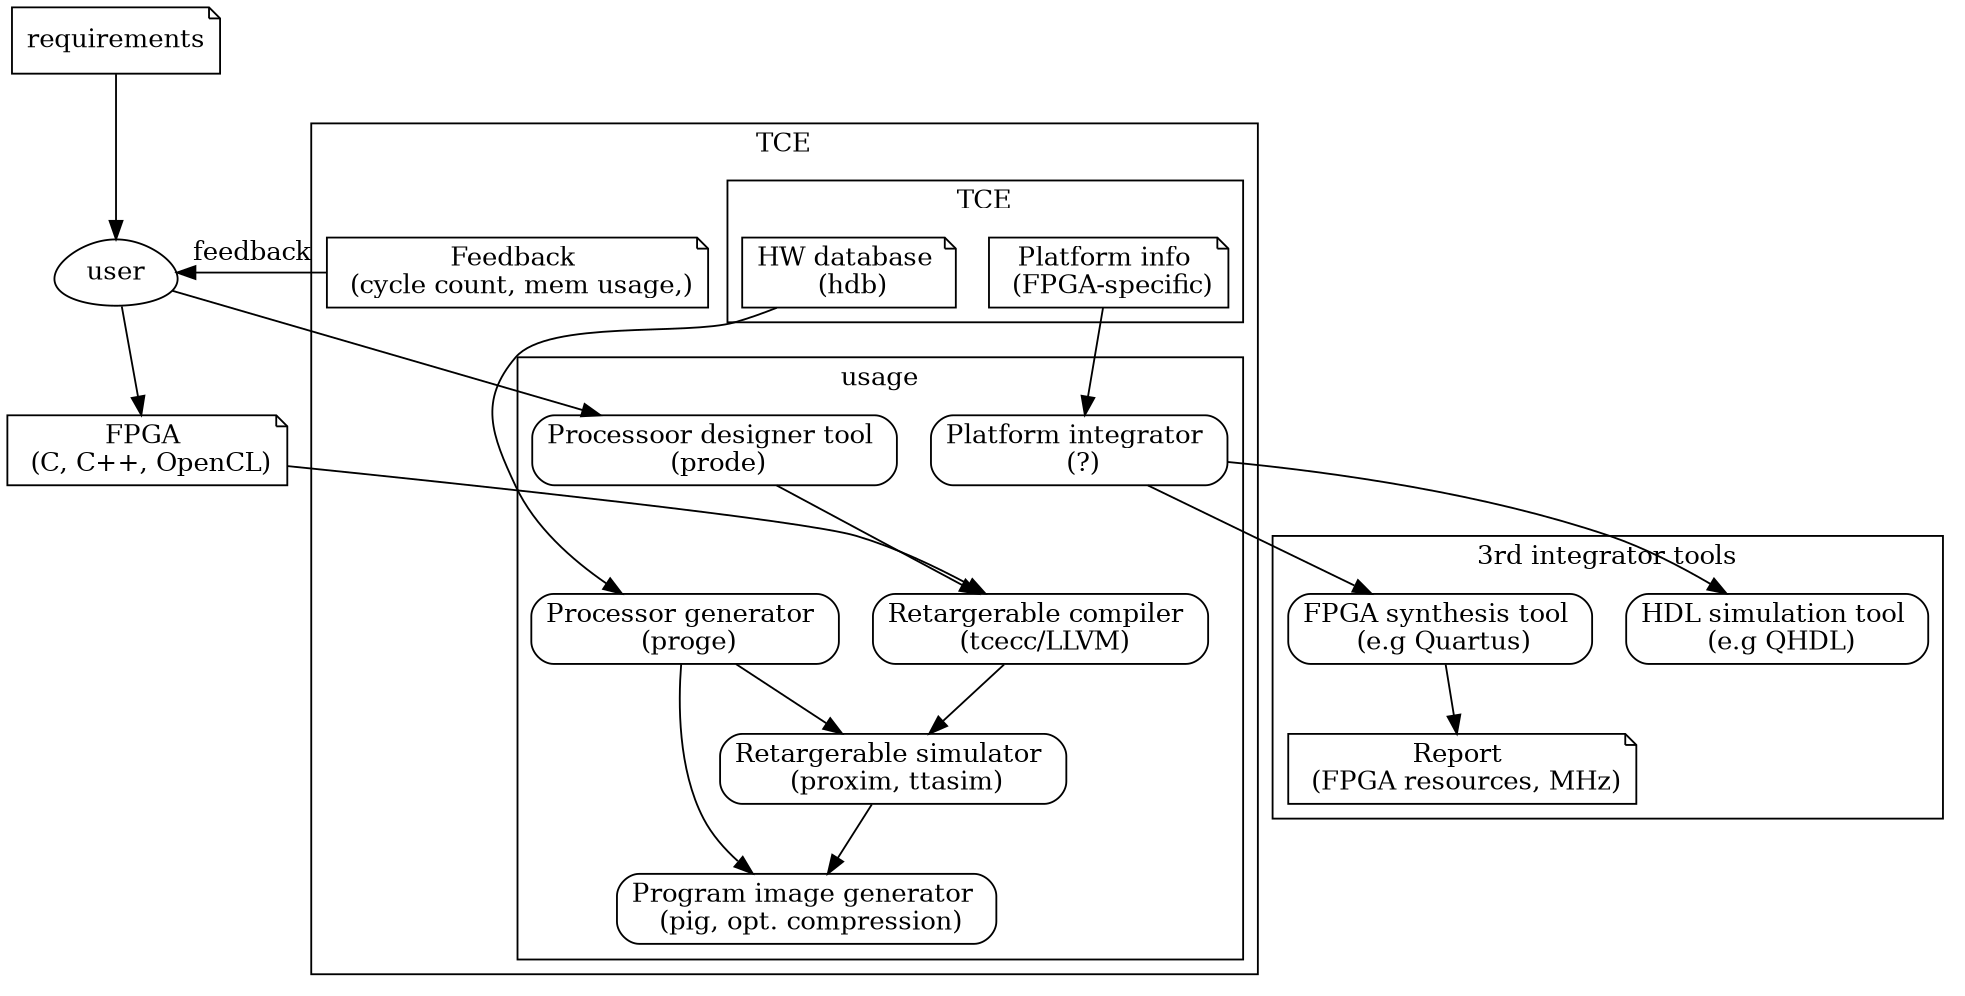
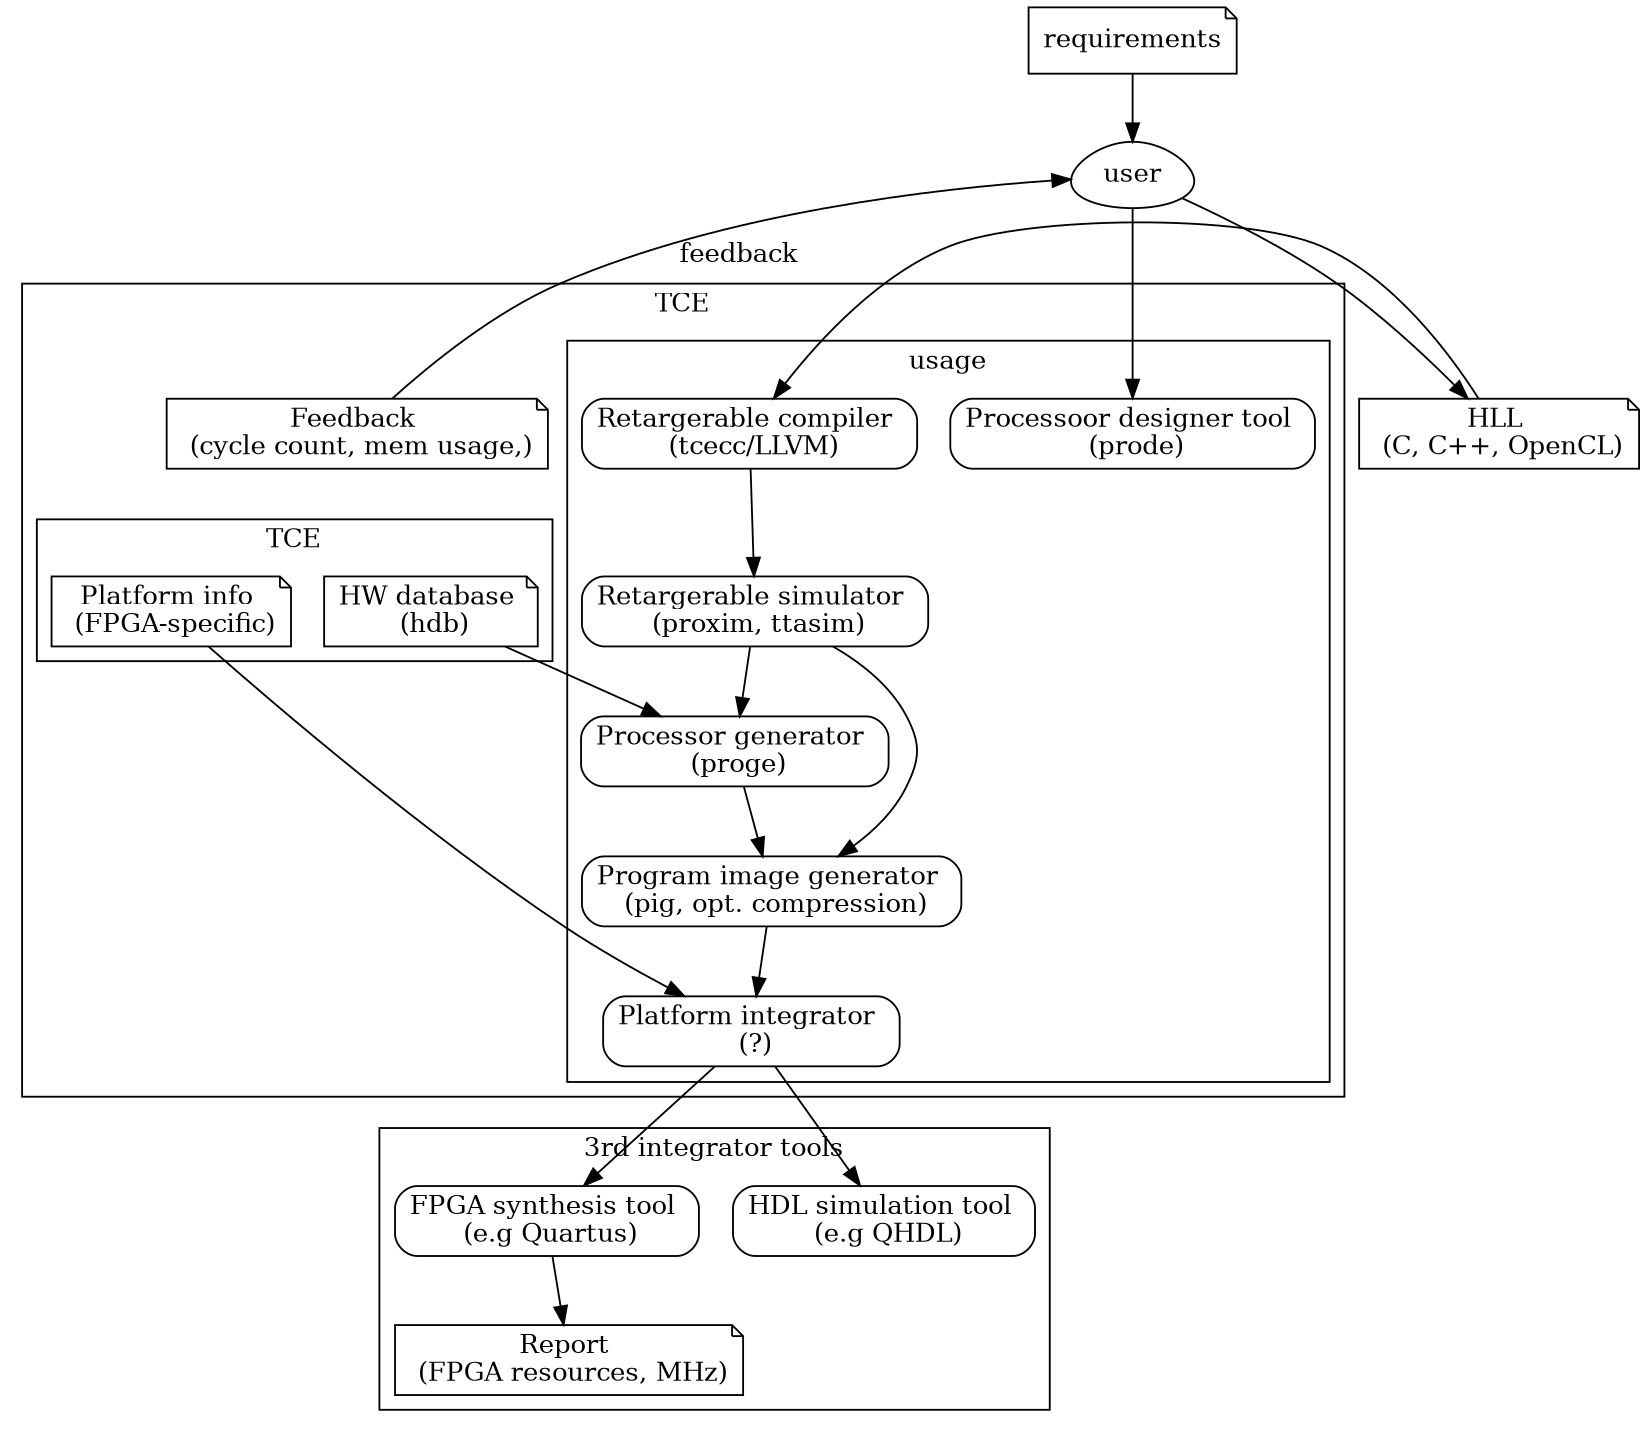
node "FPGA (C, C++, OpenCL)": label "FPGA (C, C++, OpenCL)" -> "HLL (C, C++, OpenCL)"
edge "Processoor designer tool (prode)" -> "Retargerable compiler (tcecc/LLVM)": removed
edge "Processor generator (proge)" -> "Retargerable simulator (proxim, ttasim)": reversed
edge "Program image generator (pig, opt. compression)" -> "Platform integrator (?)": added
